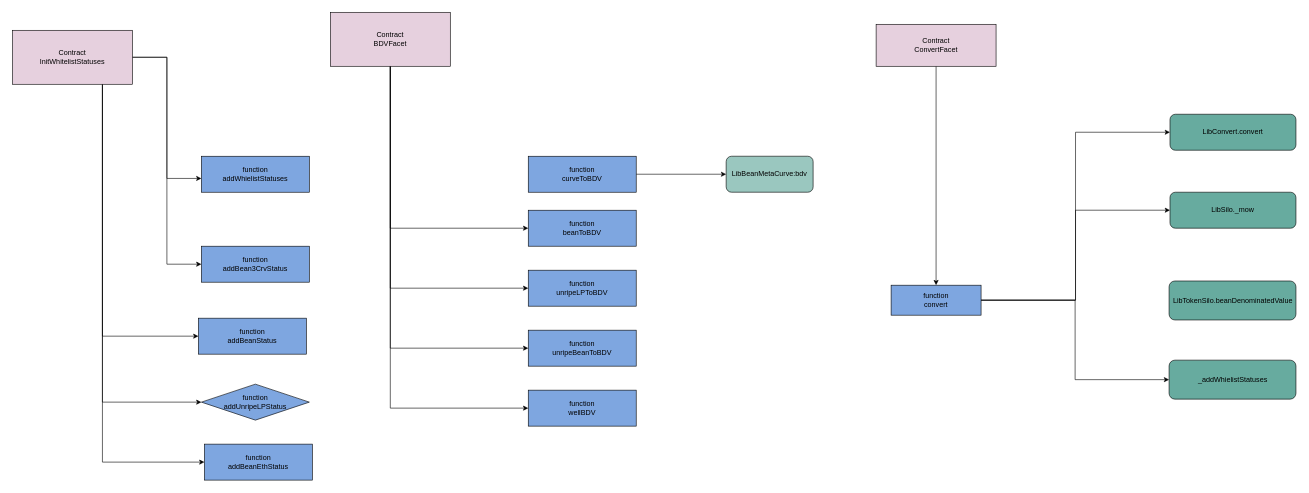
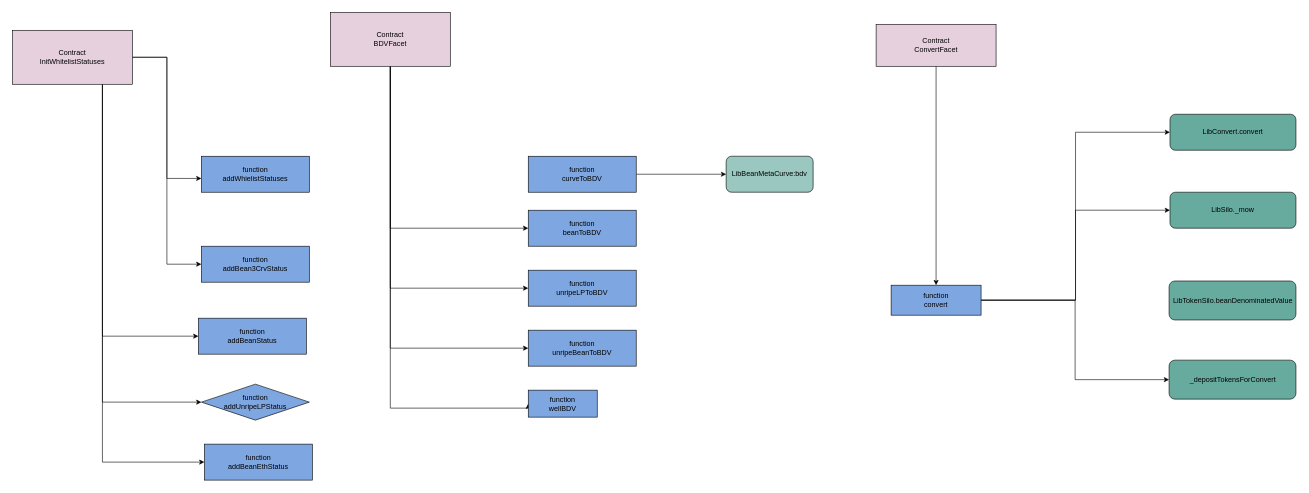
node "_addWhielistStatuses": label "_addWhielistStatuses" -> "_depositTokensForConvert"
node "function wellBDV": size 108x36 -> 69x27
